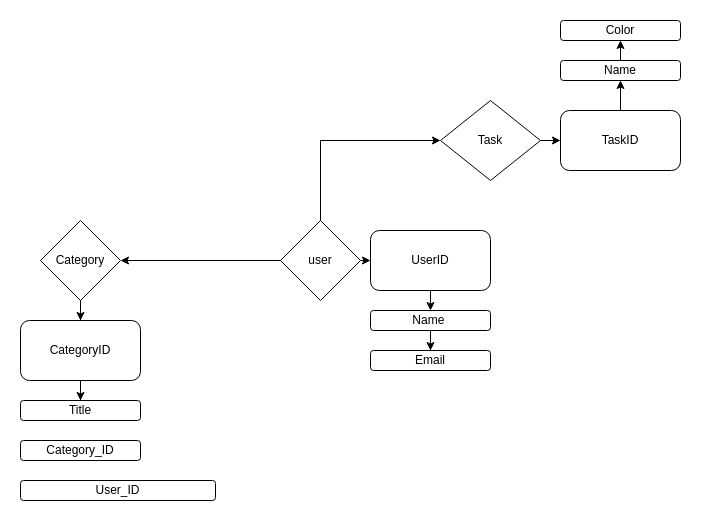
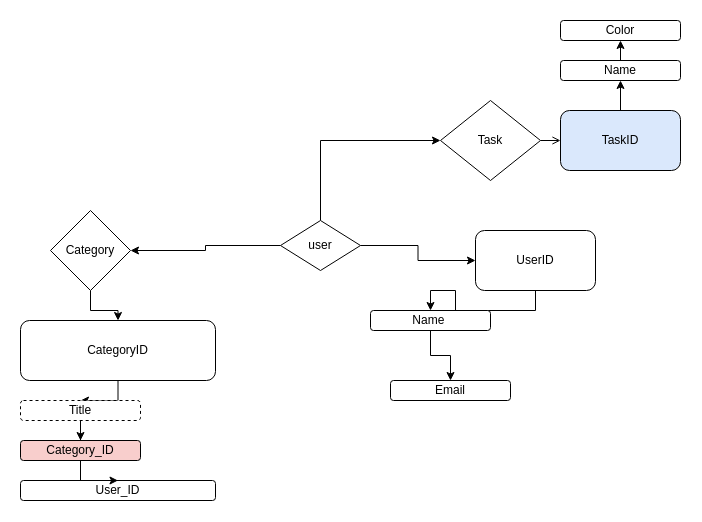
edge "Task" -> "TaskID": arrowhead classic -> open
node "TaskID": fillcolor #ffffff -> #dae8fc
node "Category": moved (81, 261) -> (91, 251)
node "user": size 80x80 -> 80x50
node "UserID": moved (431, 261) -> (536, 261)
node "CategoryID": size 120x60 -> 195x60
node "Email": moved (431, 361) -> (451, 391)
node "Title": style solid -> dashed
edge "Title" -> "Category_ID": added
node "Category_ID": fillcolor #ffffff -> #f8cecc
edge "Category_ID" -> "User_ID": added
